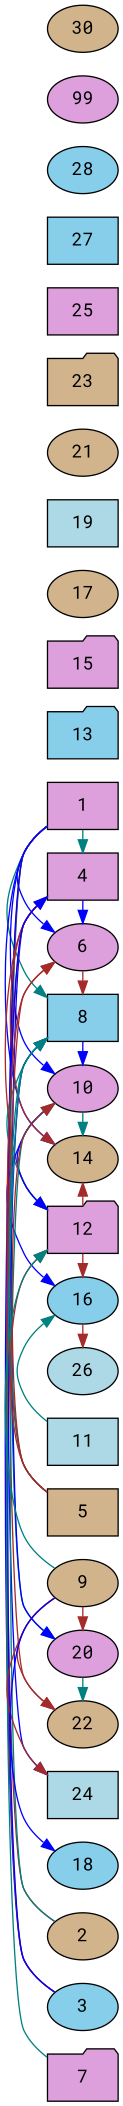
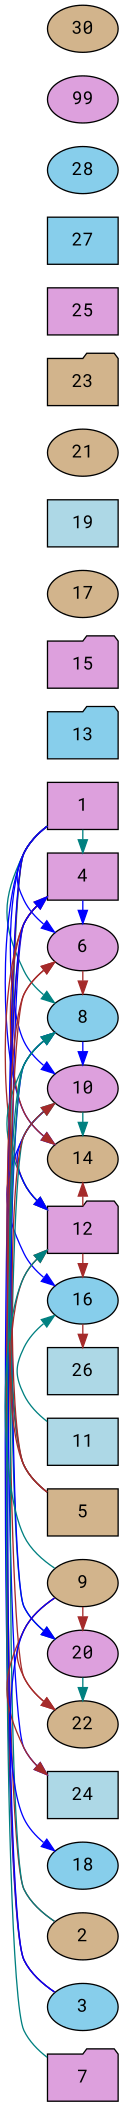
node "8": shape box -> ellipse
node "26": shape ellipse -> box
